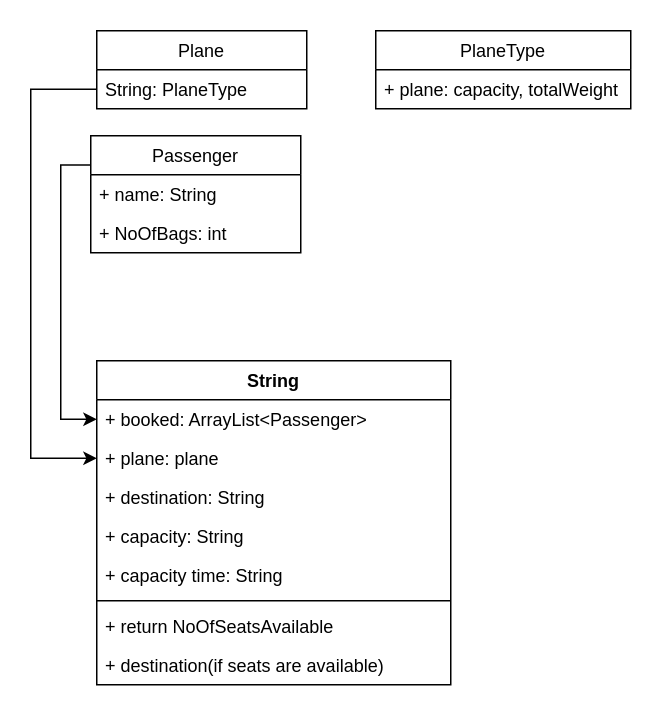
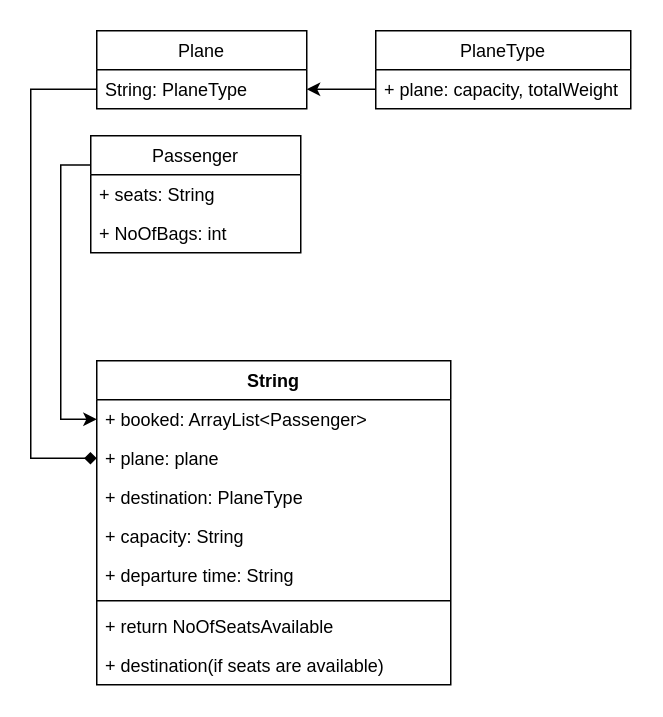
edge "+ plane: capacity, totalWeight" -> "String: PlaneType": added
node "+ name: String": label "+ name: String" -> "+ seats: String"
edge "String: PlaneType" -> "+ plane: plane": arrowhead classic -> diamond
node "+ destination: String": label "+ destination: String" -> "+ destination: PlaneType"
node "+ capacity time: String": label "+ capacity time: String" -> "+ departure time: String"
